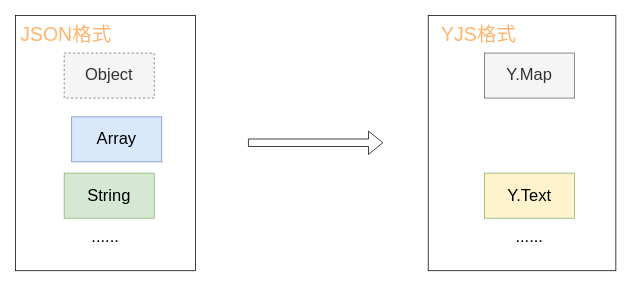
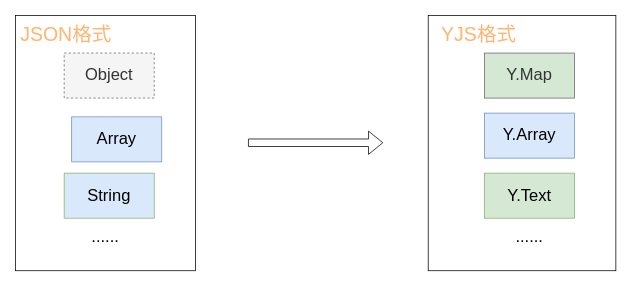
node "Y.Map": fillcolor #f5f5f5 -> #d5e8d4
node "Y.Array": added
node "String": fillcolor #d5e8d4 -> #dae8fc
node "Y.Text": fillcolor #fff2cc -> #d5e8d4
